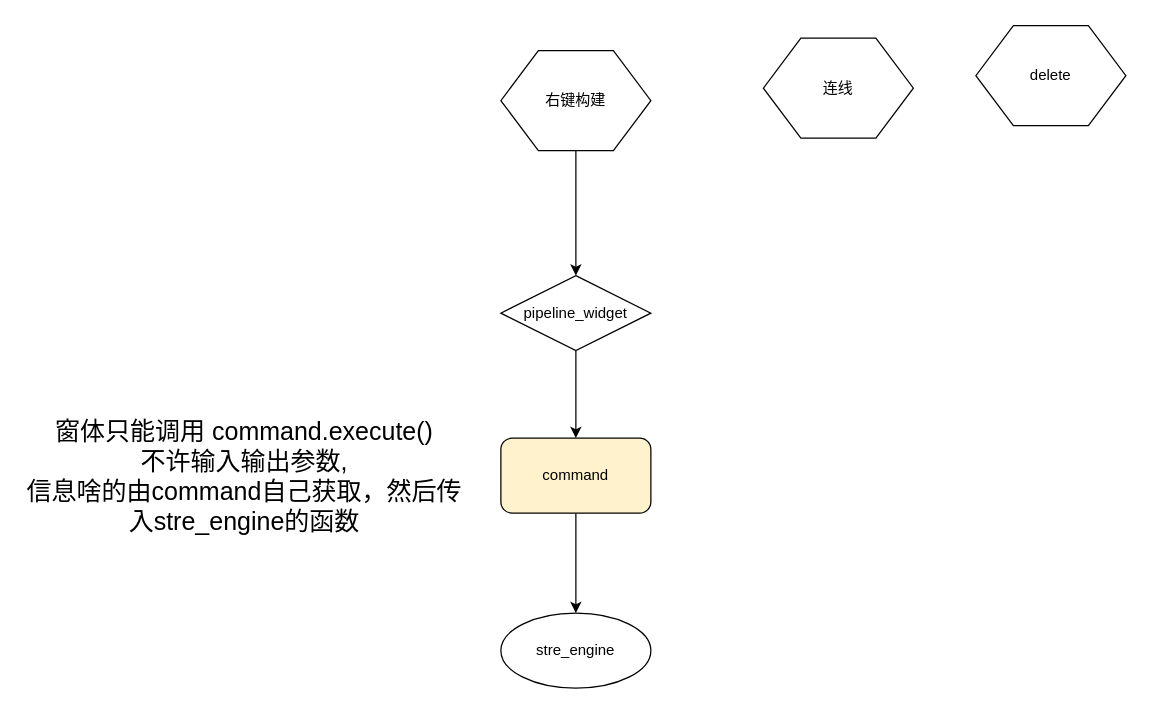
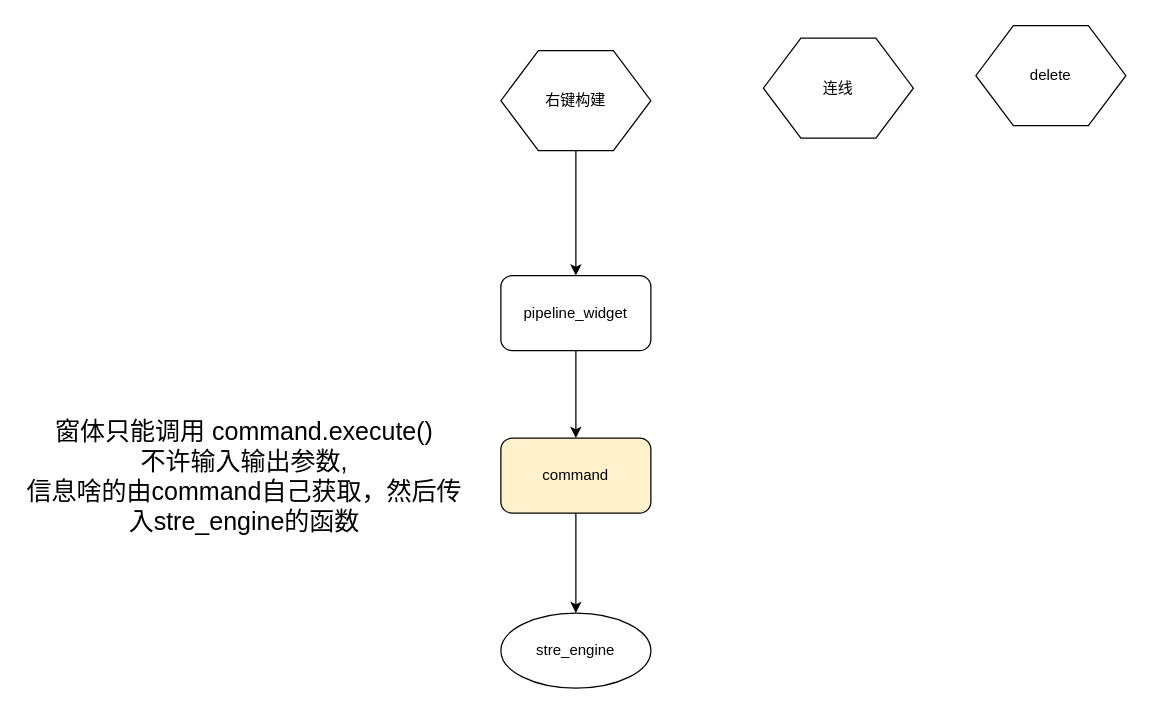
node "pipeline_widget": shape diamond -> rounded rectangle
